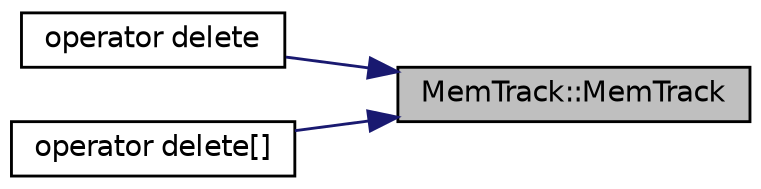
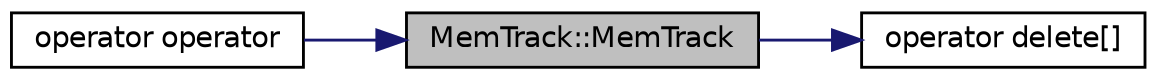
node "operator delete": label "operator delete" -> "operator operator"
edge "operator delete[]" -> "MemTrack::MemTrack": reversed
